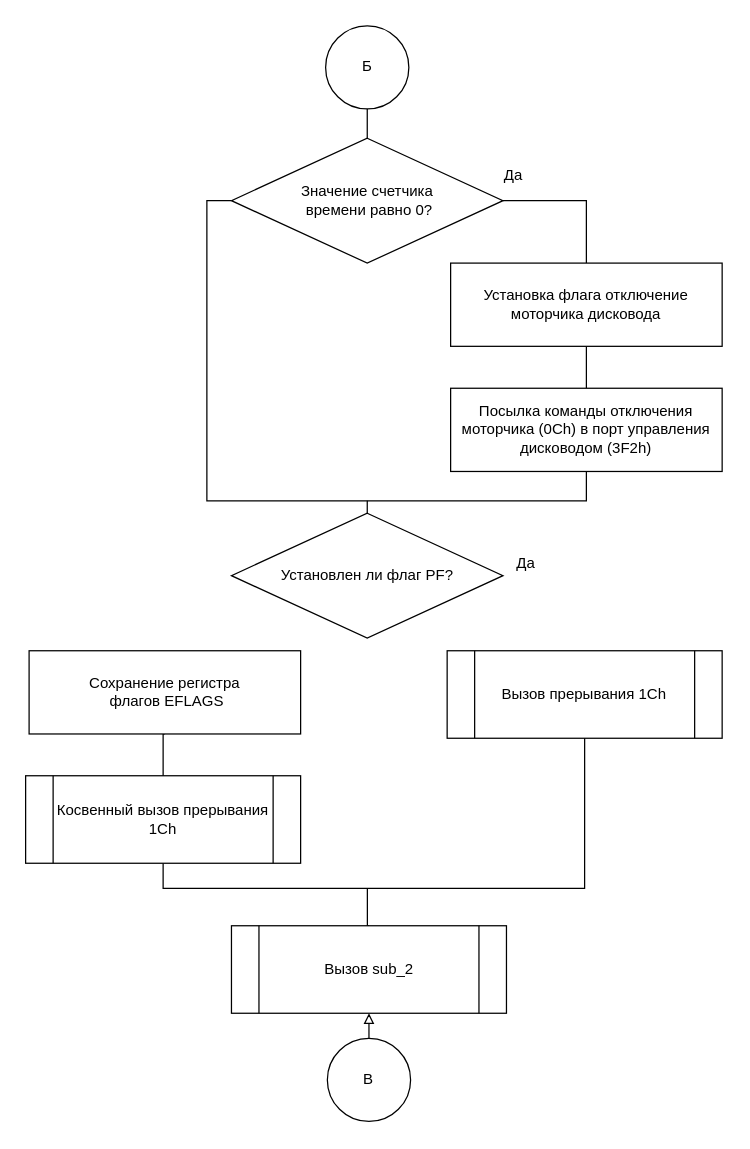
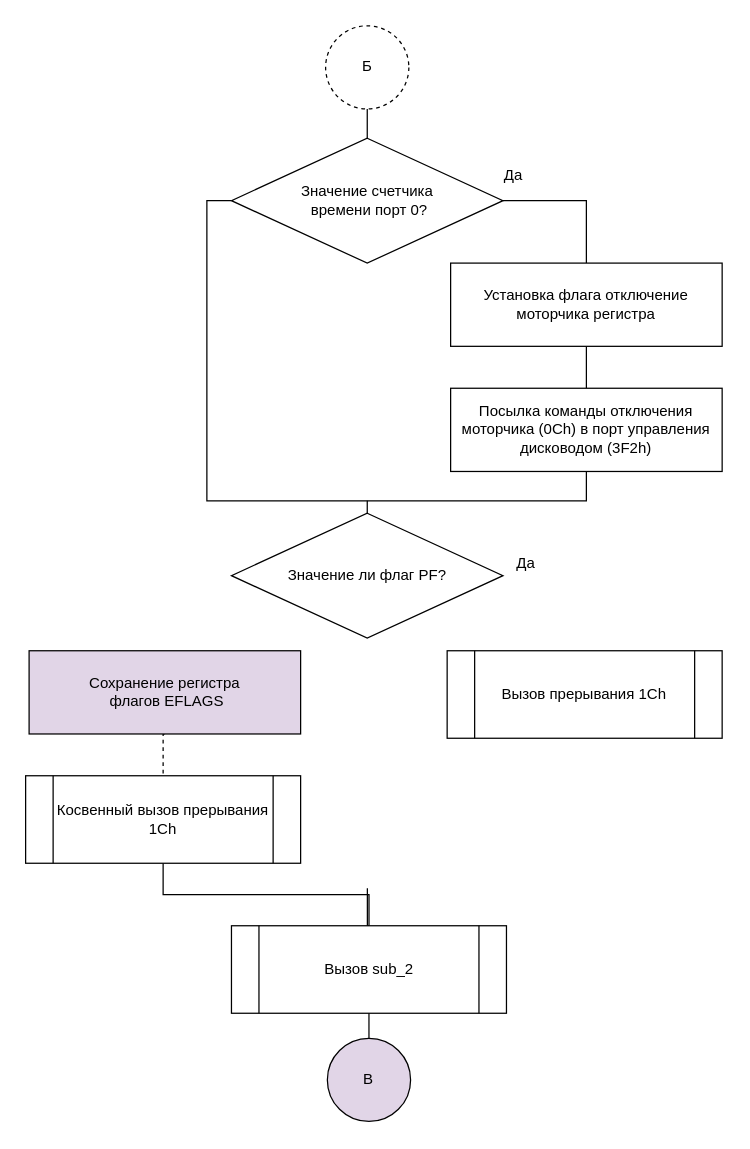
node "Б": style solid -> dashed
node "Значение счетчика времени равно 0?": label "Значение счетчика времени равно 0?" -> "Значение счетчика времени порт 0?"
node "Установка флага отключение моторчика дисковода": label "Установка флага отключение моторчика дисковода" -> "Установка флага отключение моторчика регистра"
node "Установлен ли флаг PF?": label "Установлен ли флаг PF?" -> "Значение ли флаг PF?"
node "Сохранение регистра флагов EFLAGS": fillcolor #ffffff -> #e1d5e7
edge "Сохранение регистра флагов EFLAGS" -- "Косвенный вызов прерывания 1Ch": style solid -> dashed
edge "Вызов прерывания 1Ch" -- "Косвенный вызов прерывания 1Ch": now "Вызов sub_2" -- "Косвенный вызов прерывания 1Ch"
edge "B" -> "Вызов sub_2": arrowhead block -> none
node "B": fillcolor #ffffff -> #e1d5e7
